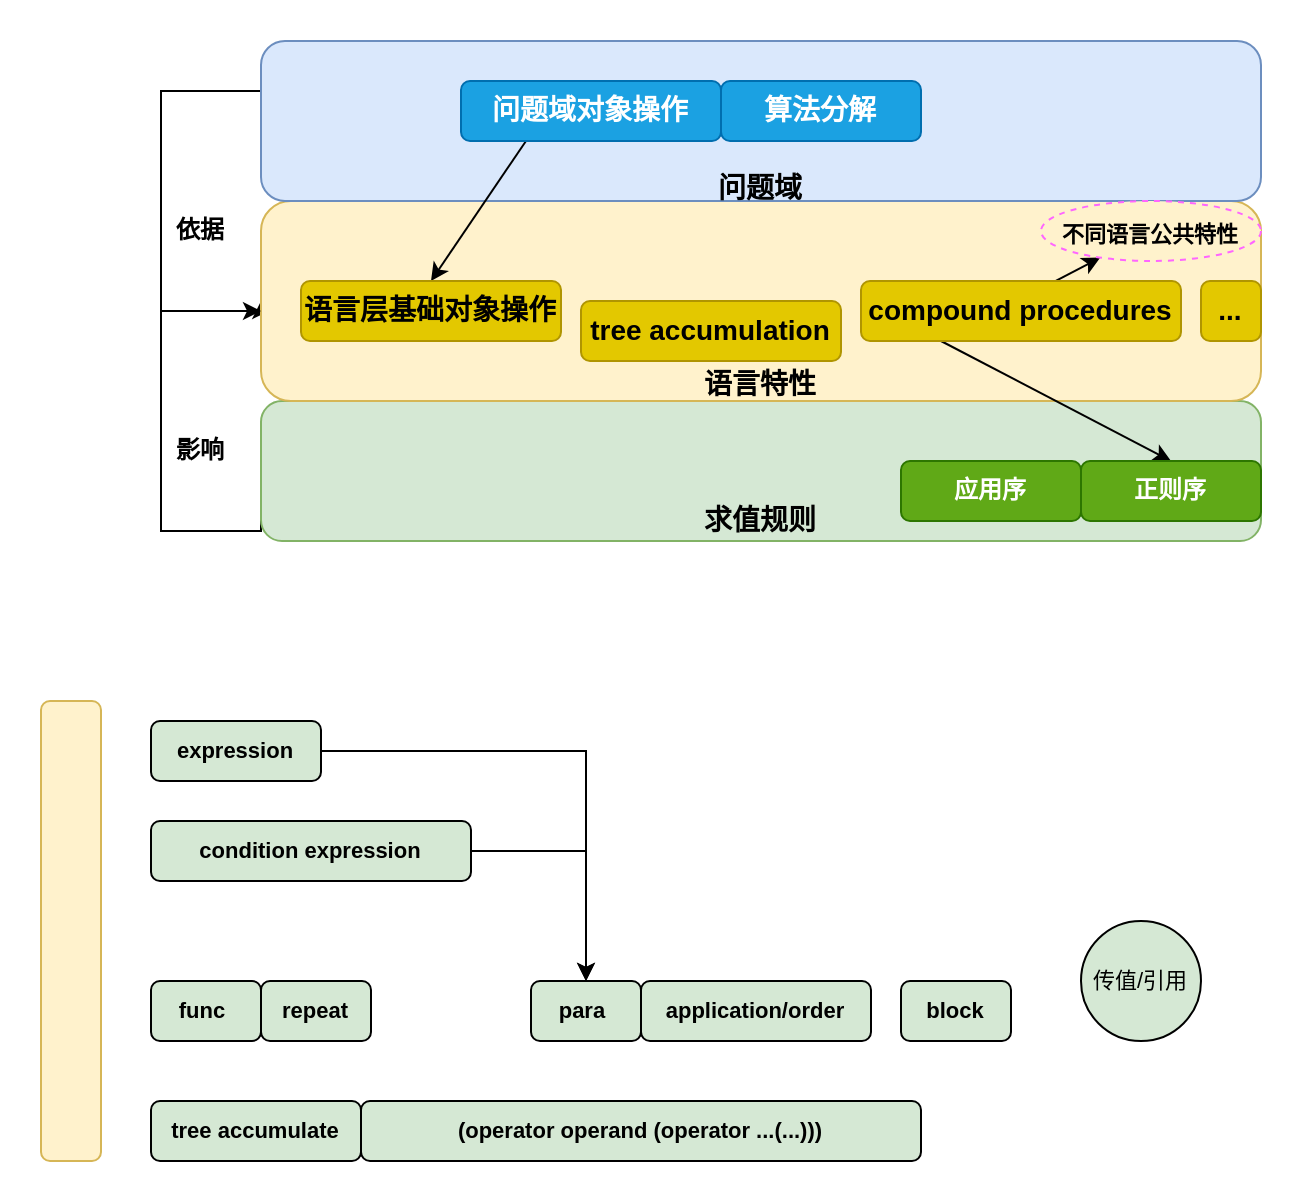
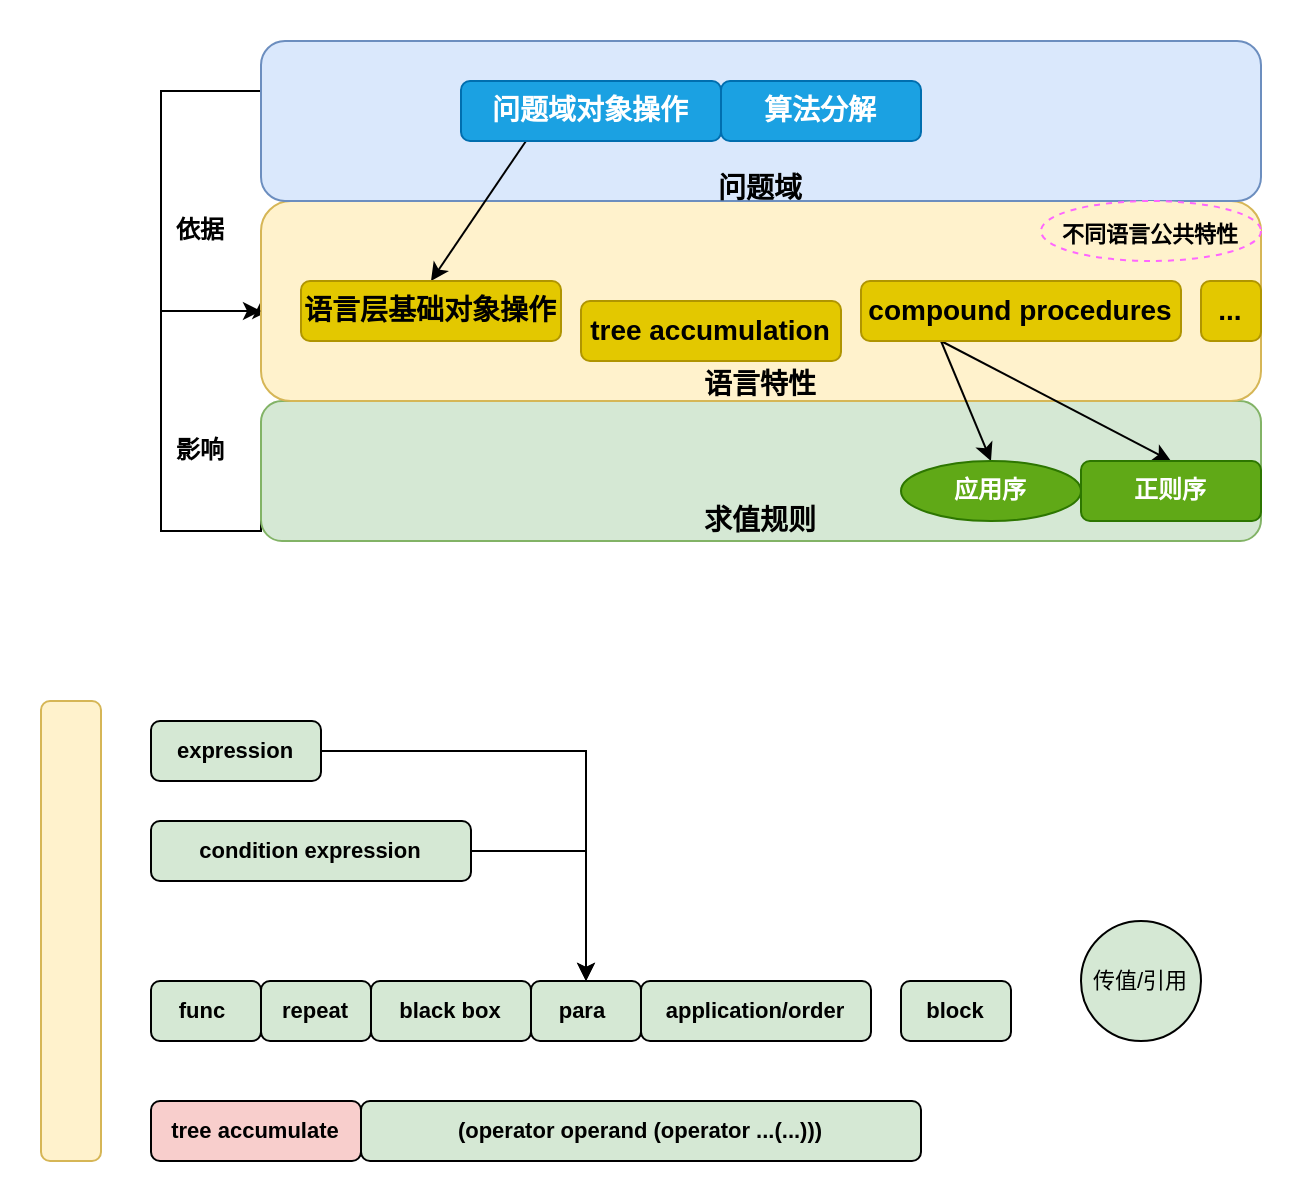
edge "compound procedures" -> "不同语言公共特性": now "compound procedures" -> "应用序"
node "应用序": shape rounded rectangle -> ellipse
node "black box": added
node "tree accumulate": fillcolor #d5e8d4 -> #f8cecc
